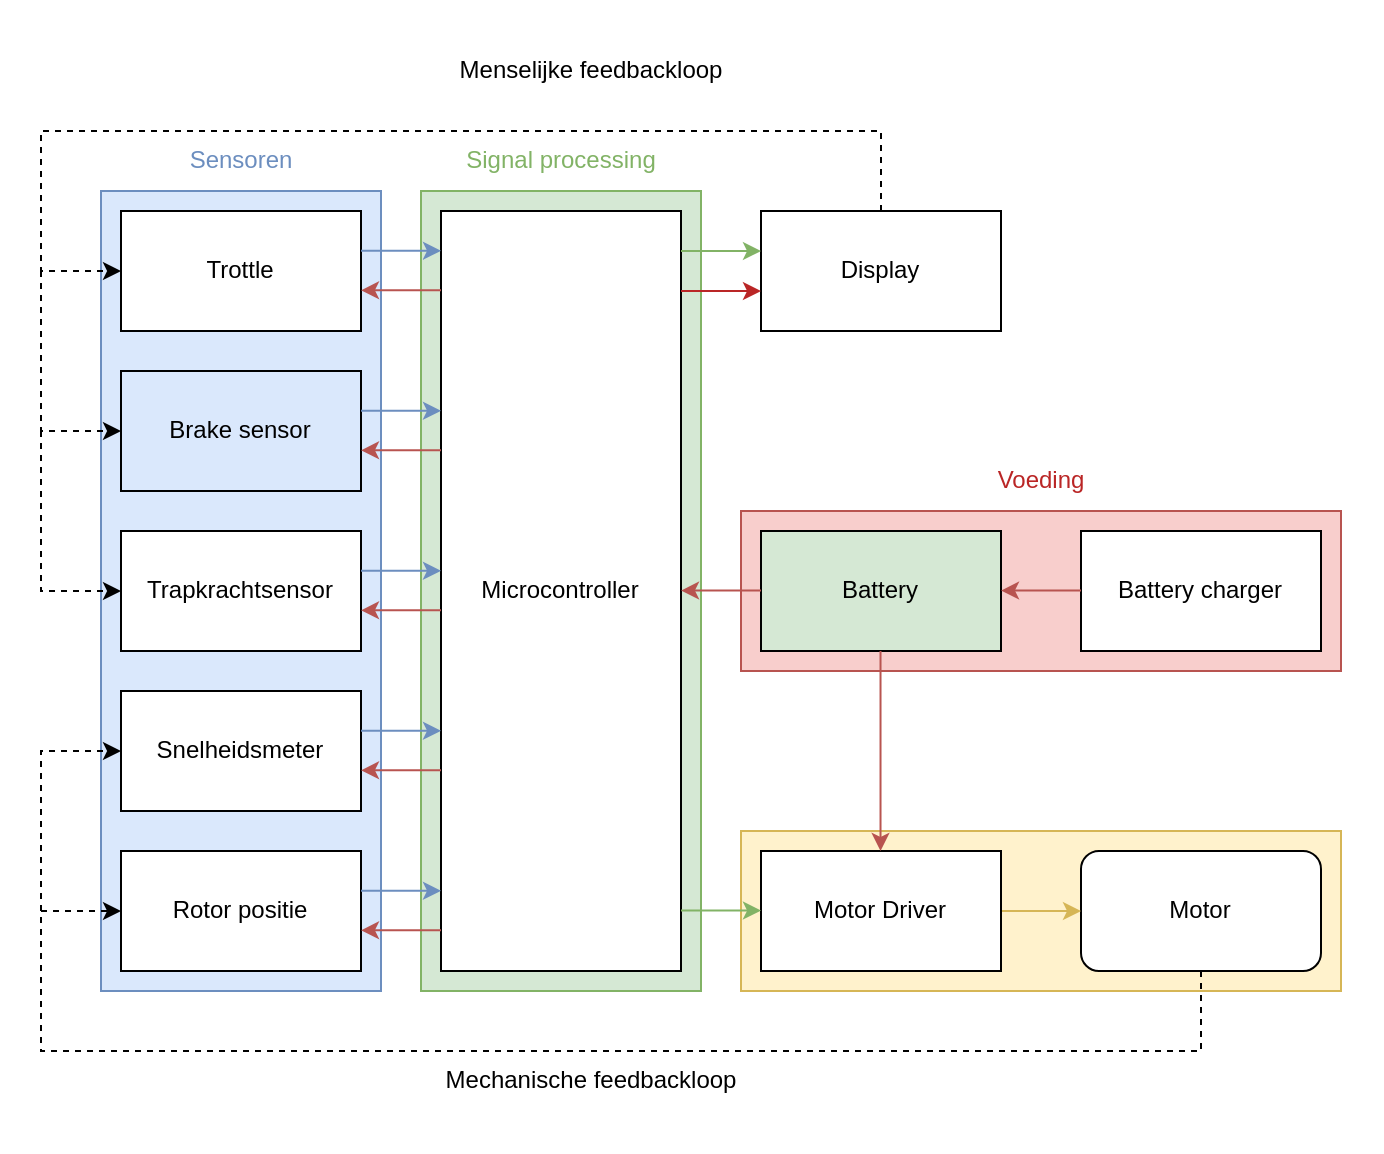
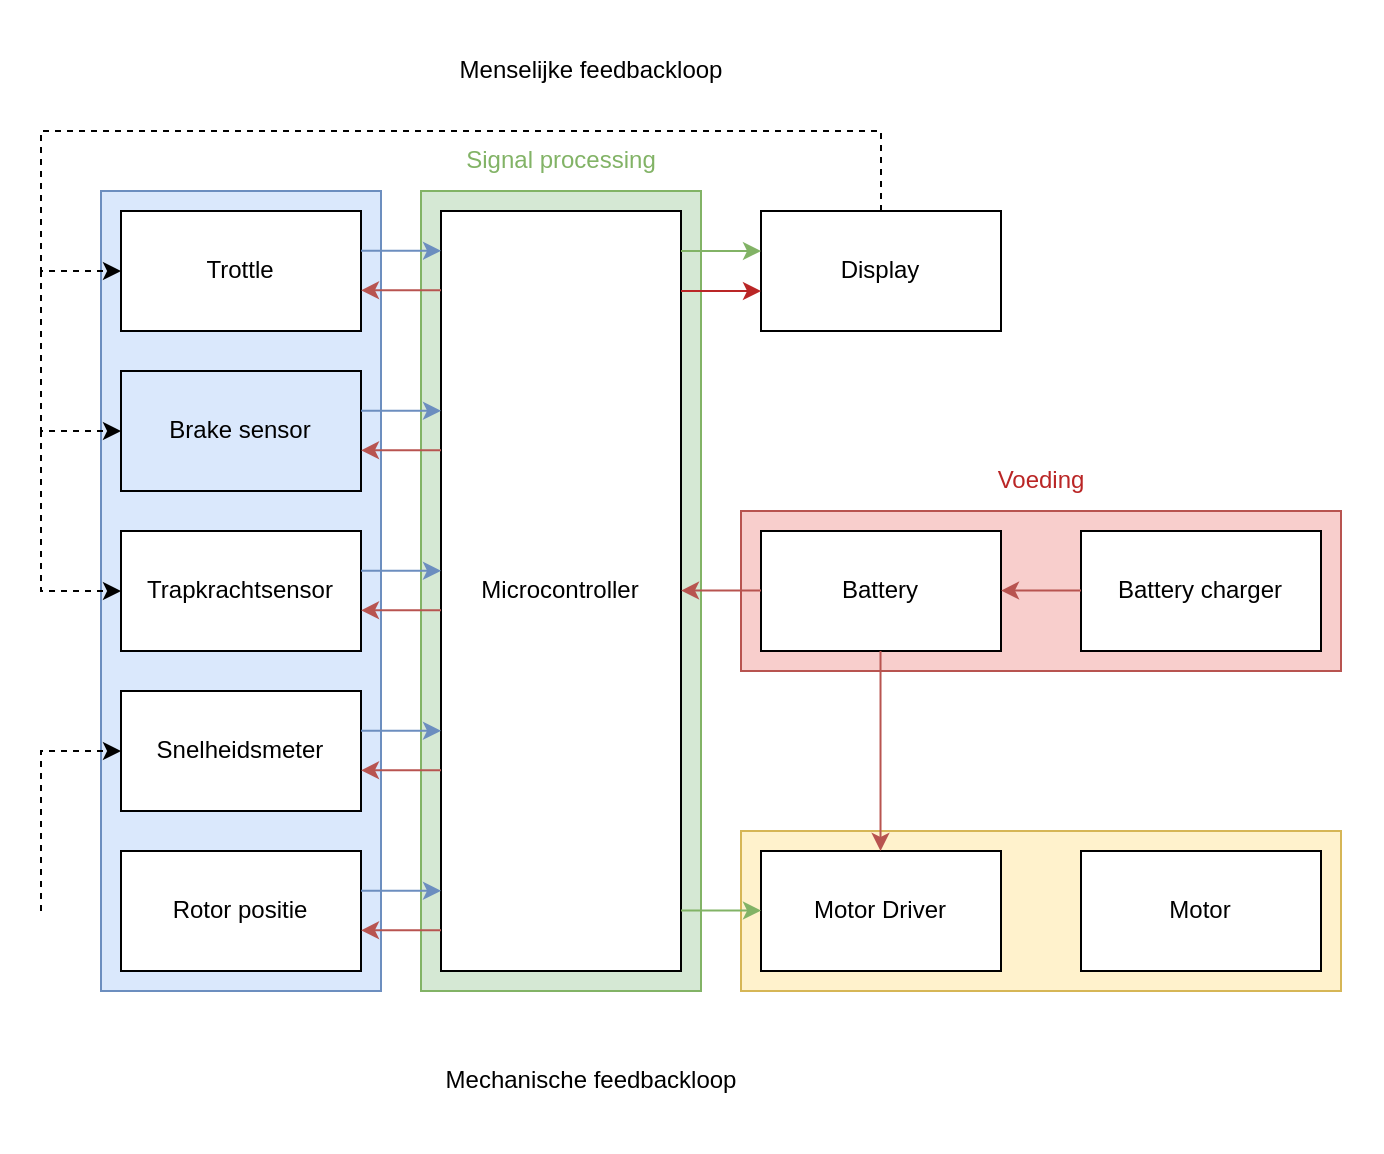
node "Sensoren": removed
node "Battery": fillcolor #d5e8d4 -> #ffffff
edge "Motor Driver" -> "Motor": removed
node "Motor": shape rounded rectangle -> rectangle
edge "Motor" -> "Rotor positie": removed
